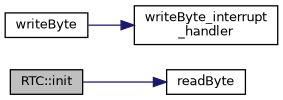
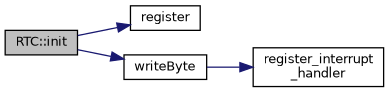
node "writeByte_interrupt _handler": label "writeByte_interrupt _handler" -> "register_interrupt _handler"
edge "RTC::init" -> "writeByte": added
node "readByte": label "readByte" -> "register"
